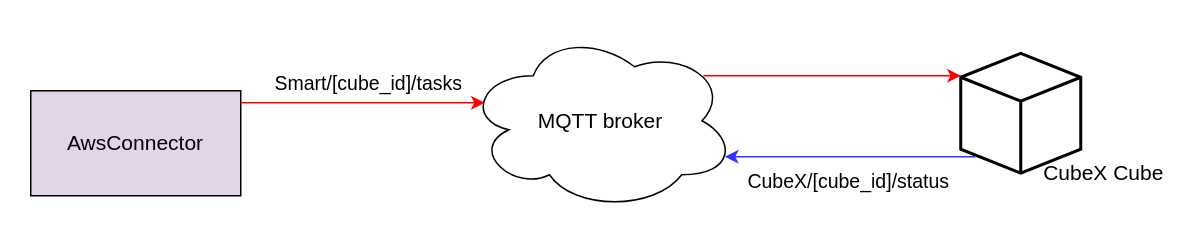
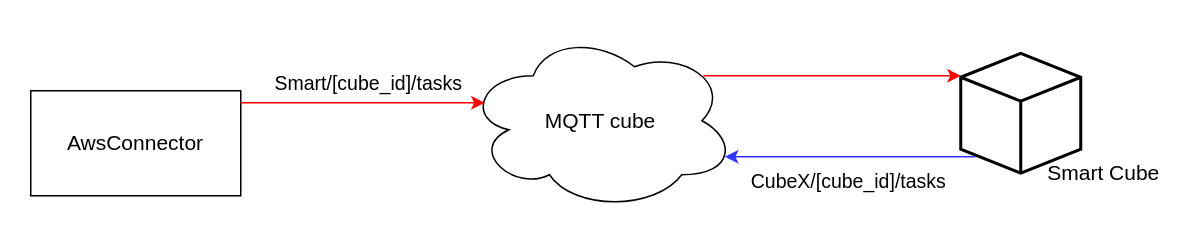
node "MQTT broker": label "MQTT broker" -> "MQTT cube"
node "AwsConnector": fillcolor #e1d5e7 -> #ffffff
node "CubeX Cube": label "CubeX Cube" -> "Smart Cube"
node "CubeX/[cube_id]/status": label "CubeX/[cube_id]/status" -> "CubeX/[cube_id]/tasks"
